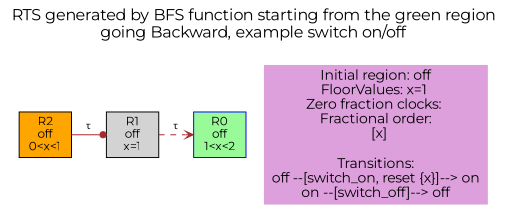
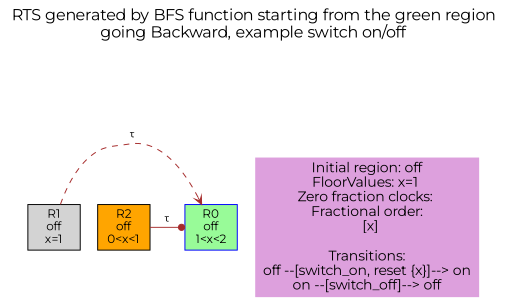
edge "R2 off 0<x<1" -> "R1 off x=1": now "R2 off 0<x<1" -> "R0 off 1<x<2"
